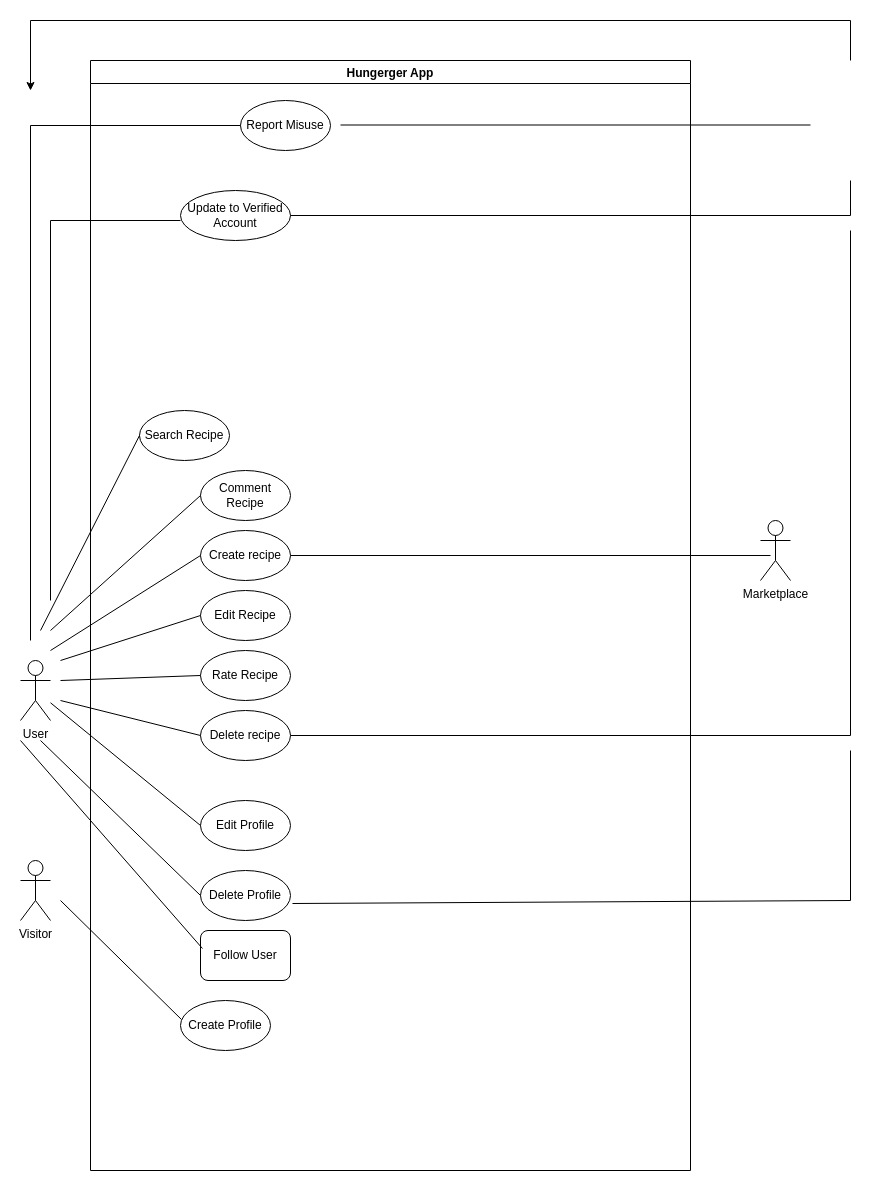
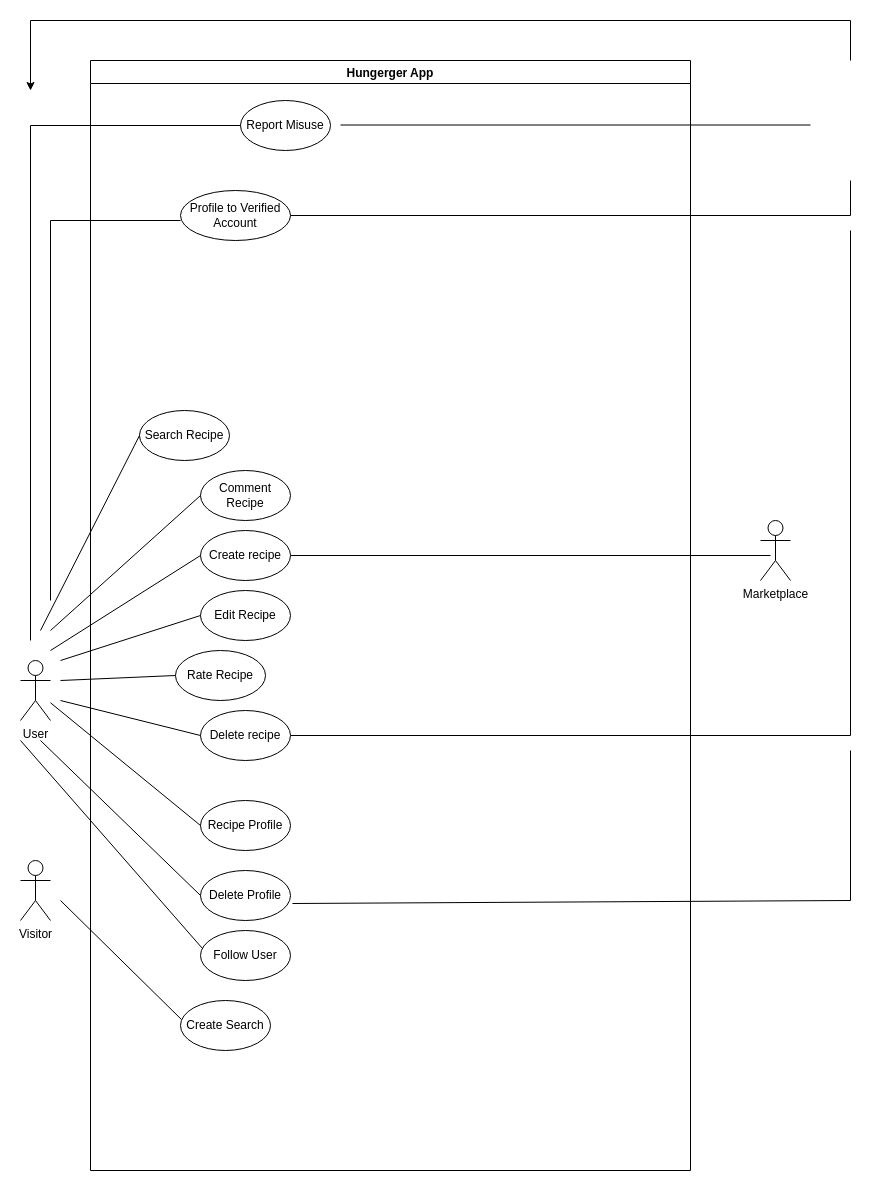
node "Update to Verified Account": label "Update to Verified Account" -> "Profile to Verified Account"
node "Rate Recipe": moved (246, 676) -> (221, 676)
node "Edit Profile": label "Edit Profile" -> "Recipe Profile"
node "Follow User": shape rounded rectangle -> ellipse
node "Create Profile": label "Create Profile" -> "Create Search"
